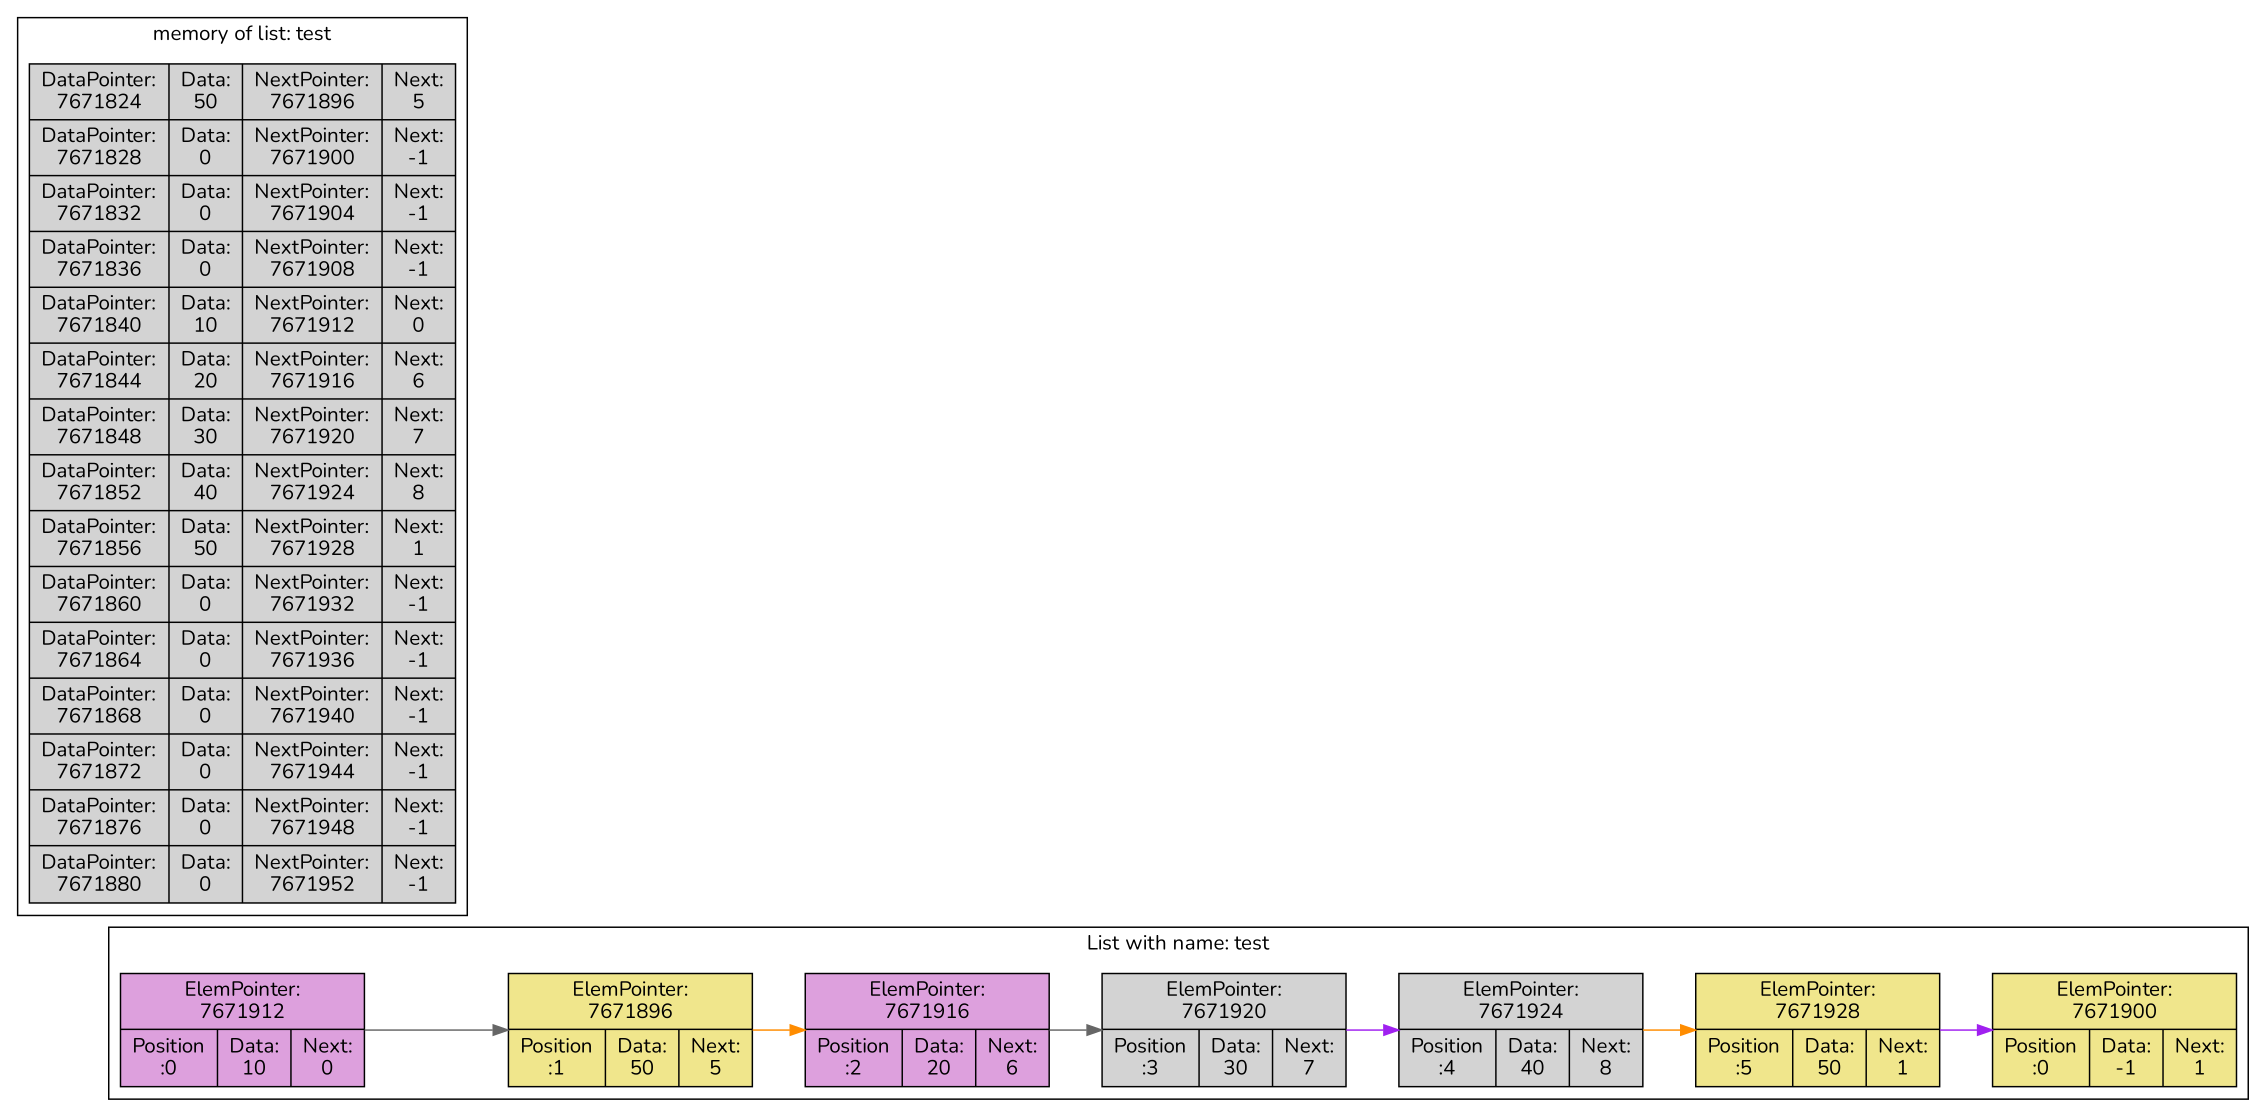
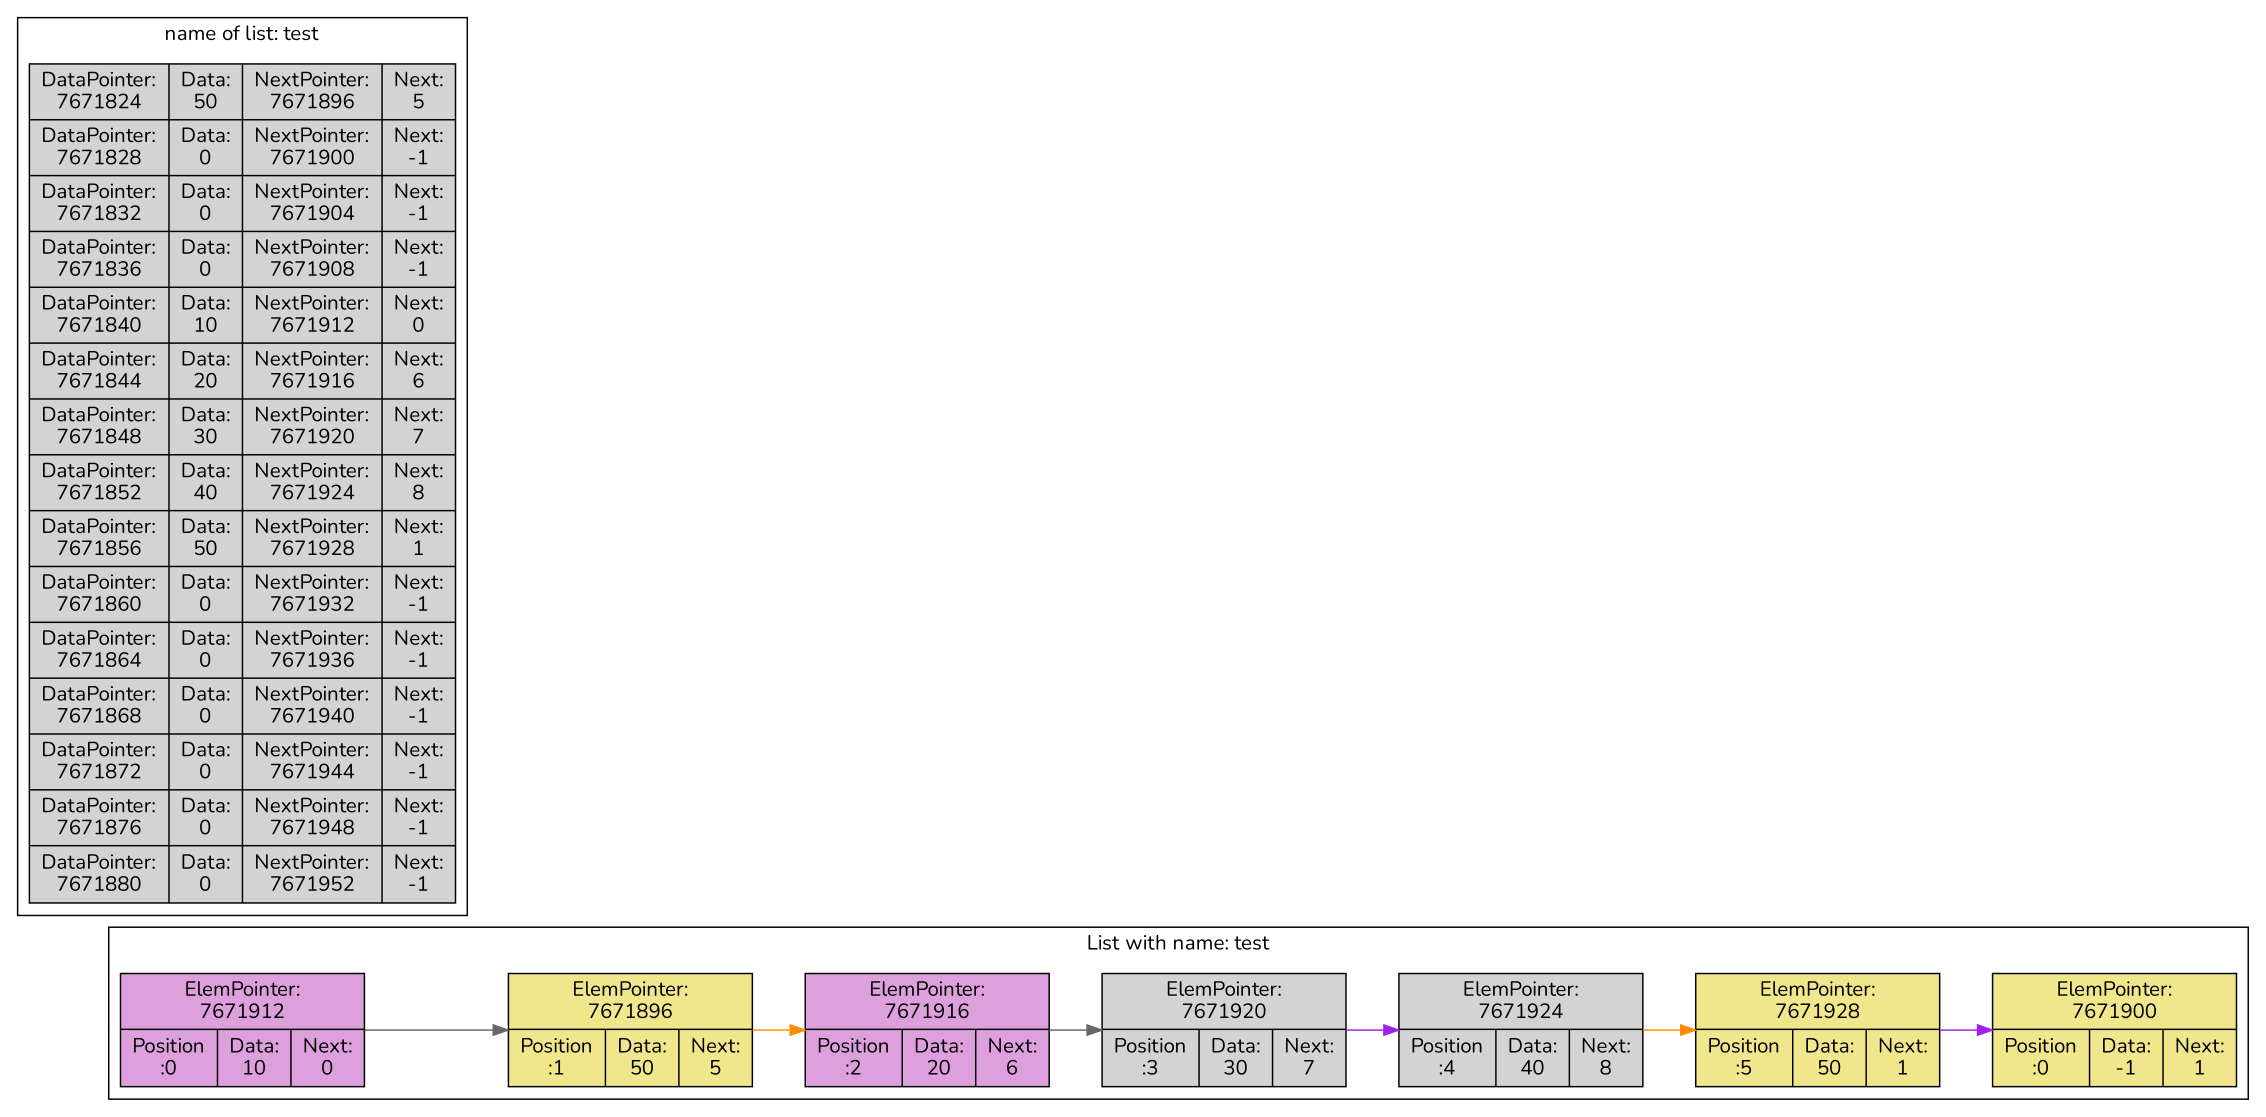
cluster "memory of list: test": label "memory of list: test" -> "name of list: test"
